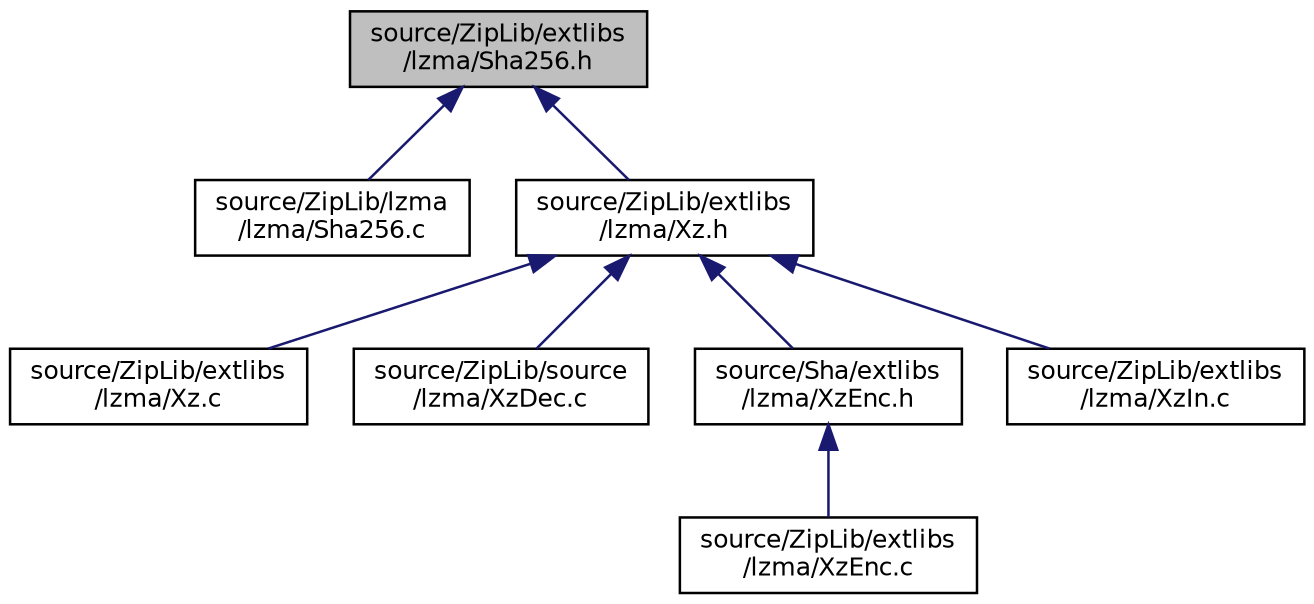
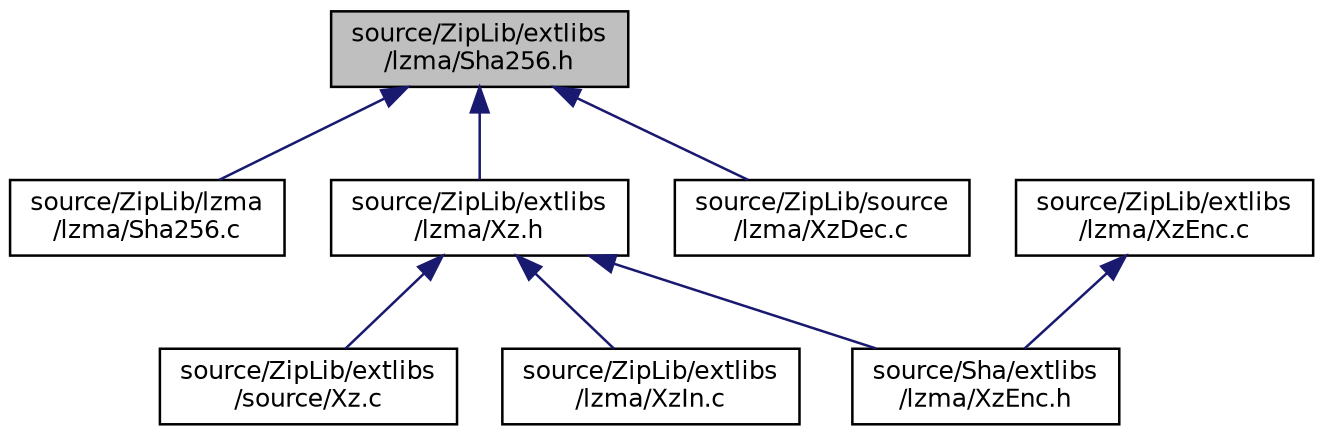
edge "source/ZipLib/source /lzma/XzDec.c" -> "source/ZipLib/extlibs /lzma/Xz.h": now "source/ZipLib/source /lzma/XzDec.c" -> "source/ZipLib/extlibs /lzma/Sha256.h"
node "source/ZipLib/extlibs /lzma/Xz.c": label "source/ZipLib/extlibs /lzma/Xz.c" -> "source/ZipLib/extlibs /source/Xz.c"
edge "source/ZipLib/extlibs /lzma/XzEnc.c" -> "source/Sha/extlibs /lzma/XzEnc.h": reversed
